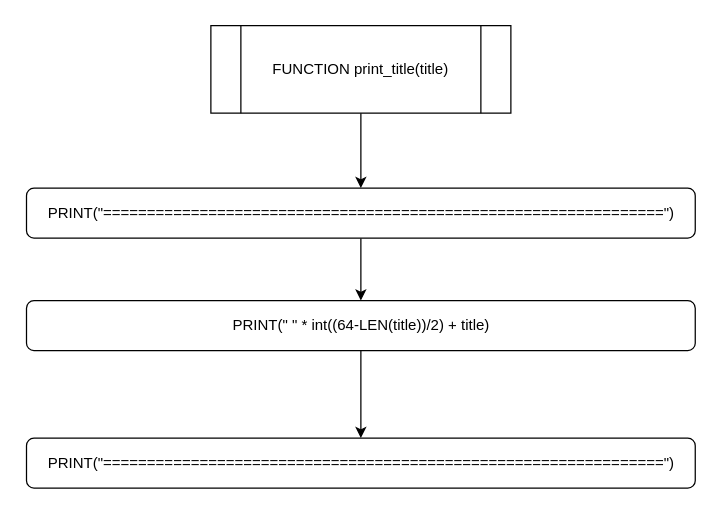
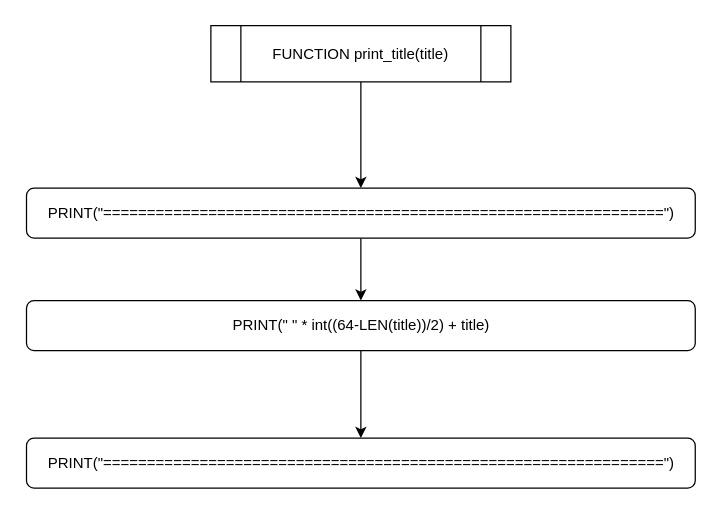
node "FUNCTION print_title(title)": size 300x88 -> 300x56
